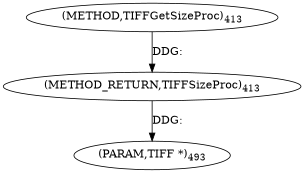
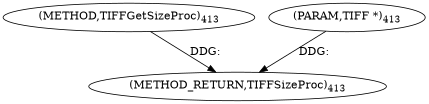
edge "(METHOD_RETURN,TIFFSizeProc)" -> "(PARAM,TIFF *)": reversed
node "(PARAM,TIFF *)": text "493" -> "413"
